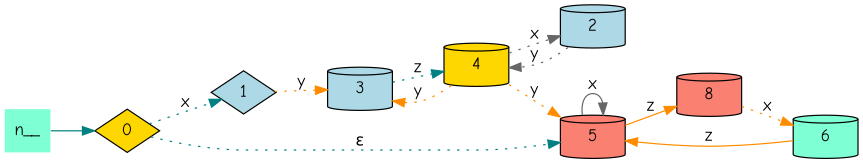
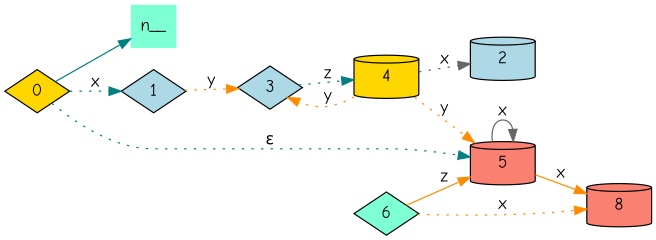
edge "2" -> "4": removed, label "y"
node "3": shape cylinder -> diamond
edge "5" -> "8": label "z" -> "x"
edge "8" -> "6": reversed
edge "n__" -> "0": reversed
node "6": shape cylinder -> diamond
